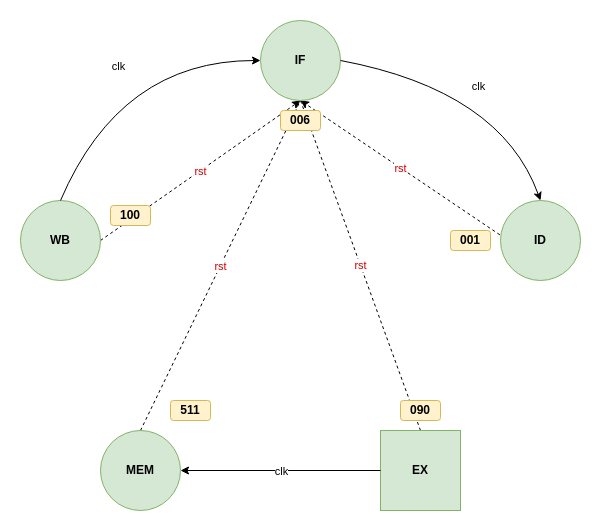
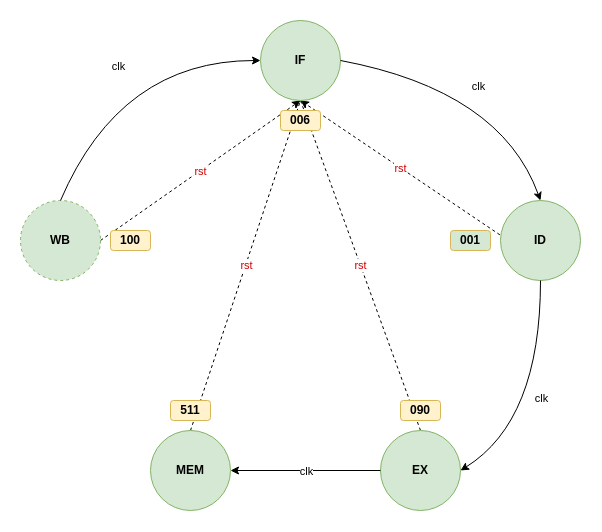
node "100": moved (131, 216) -> (131, 241)
node "WB": style solid -> dashed
node "001": fillcolor #fff2cc -> #d5e8d4
edge "ID" -> "EX": added, label "clk"
node "MEM": moved (141, 471) -> (191, 471)
node "EX": shape rectangle -> ellipse
